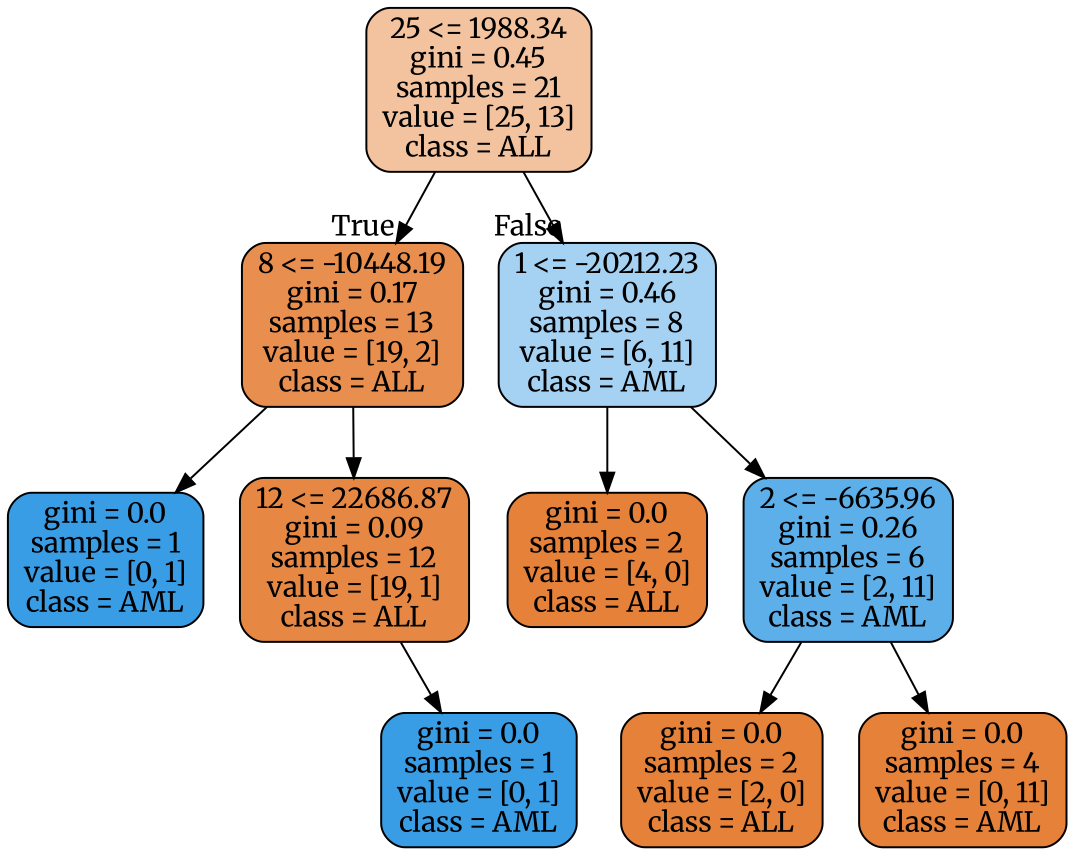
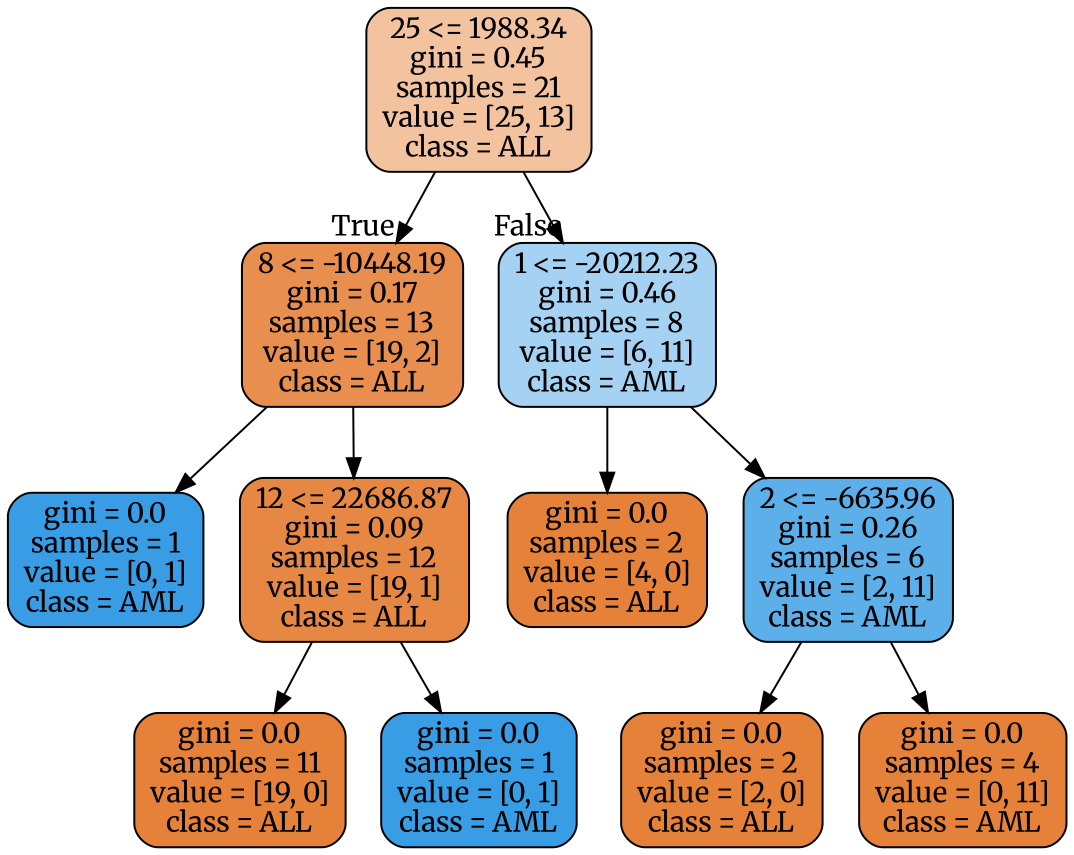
node "gini = 0.0 samples = 11 value = [19, 0] class = ALL": added
